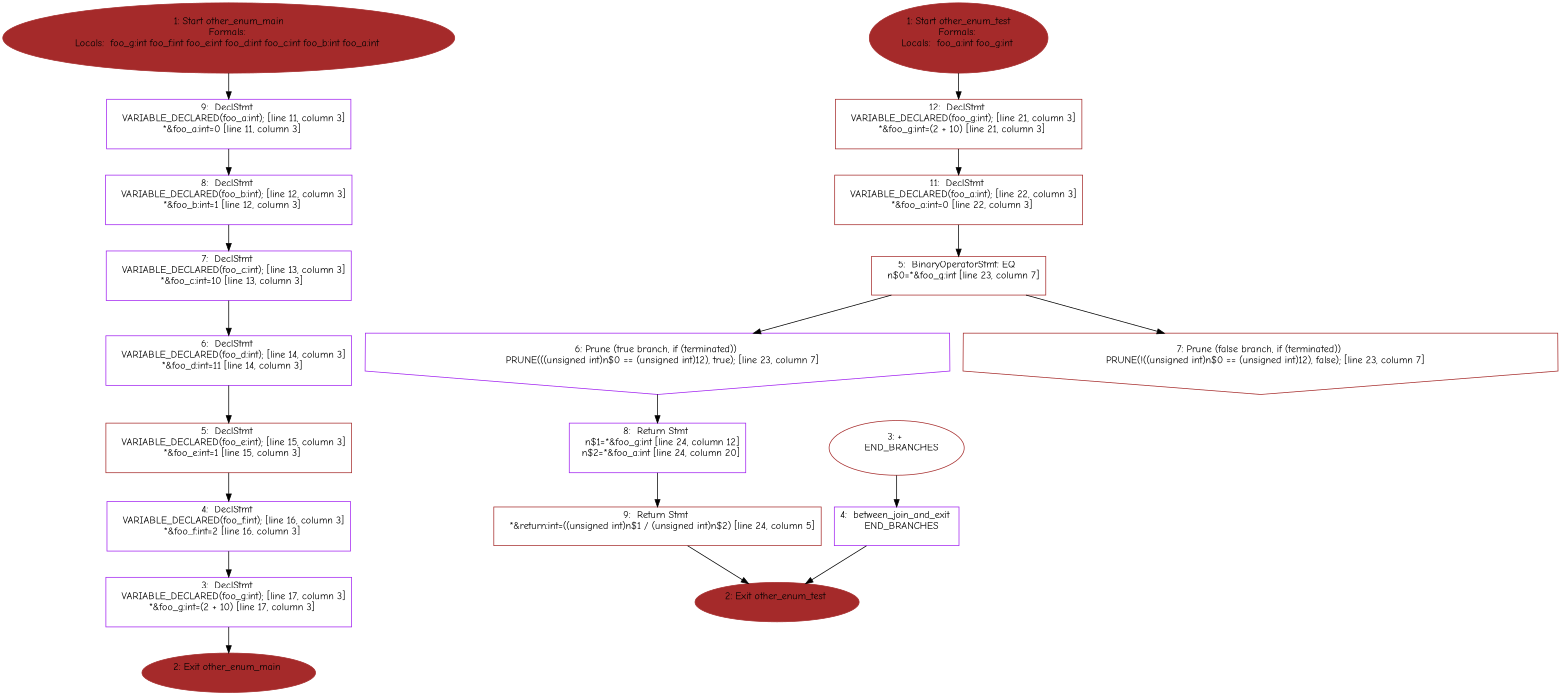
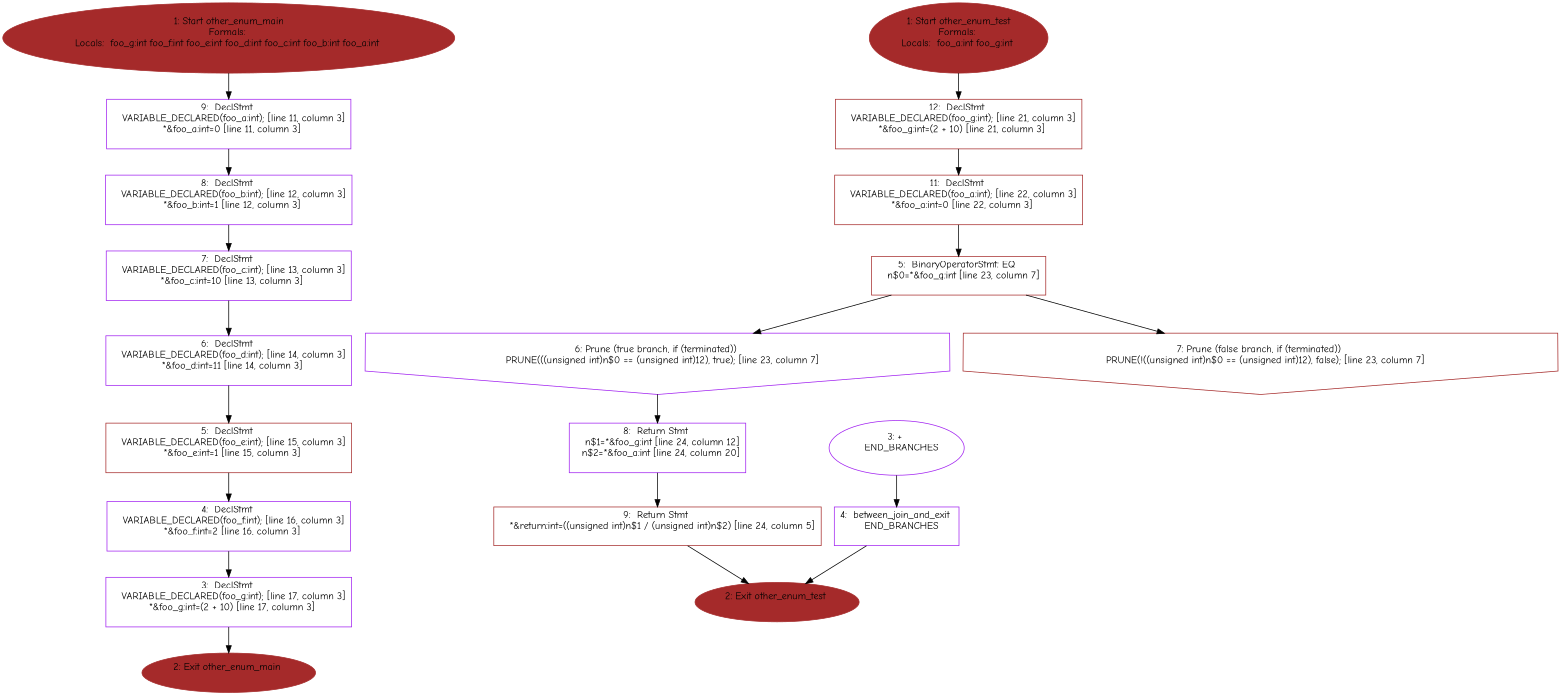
node "3: + END_BRANCHES": color brown -> purple
